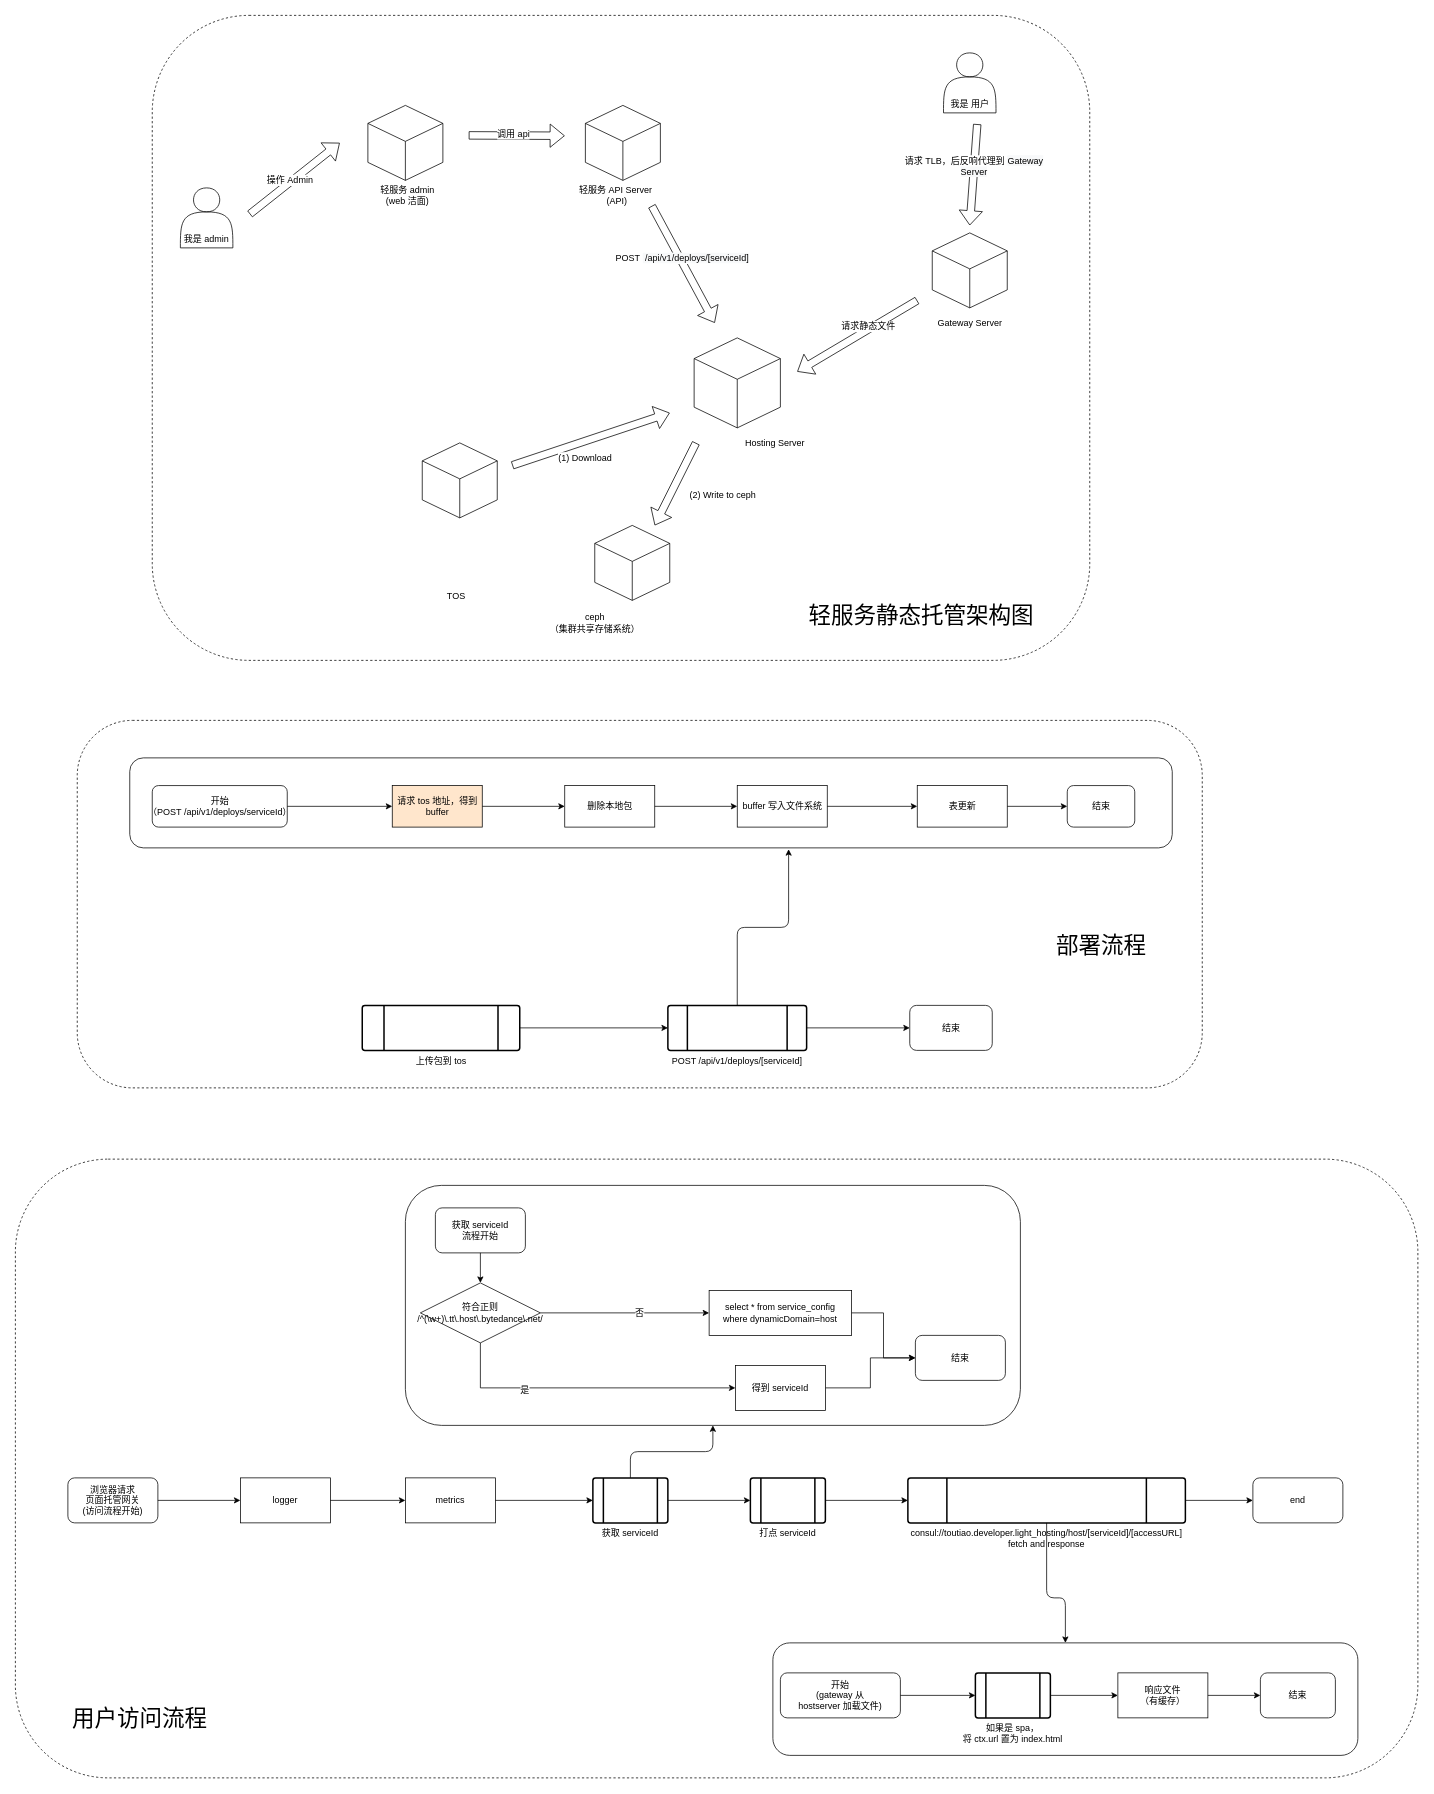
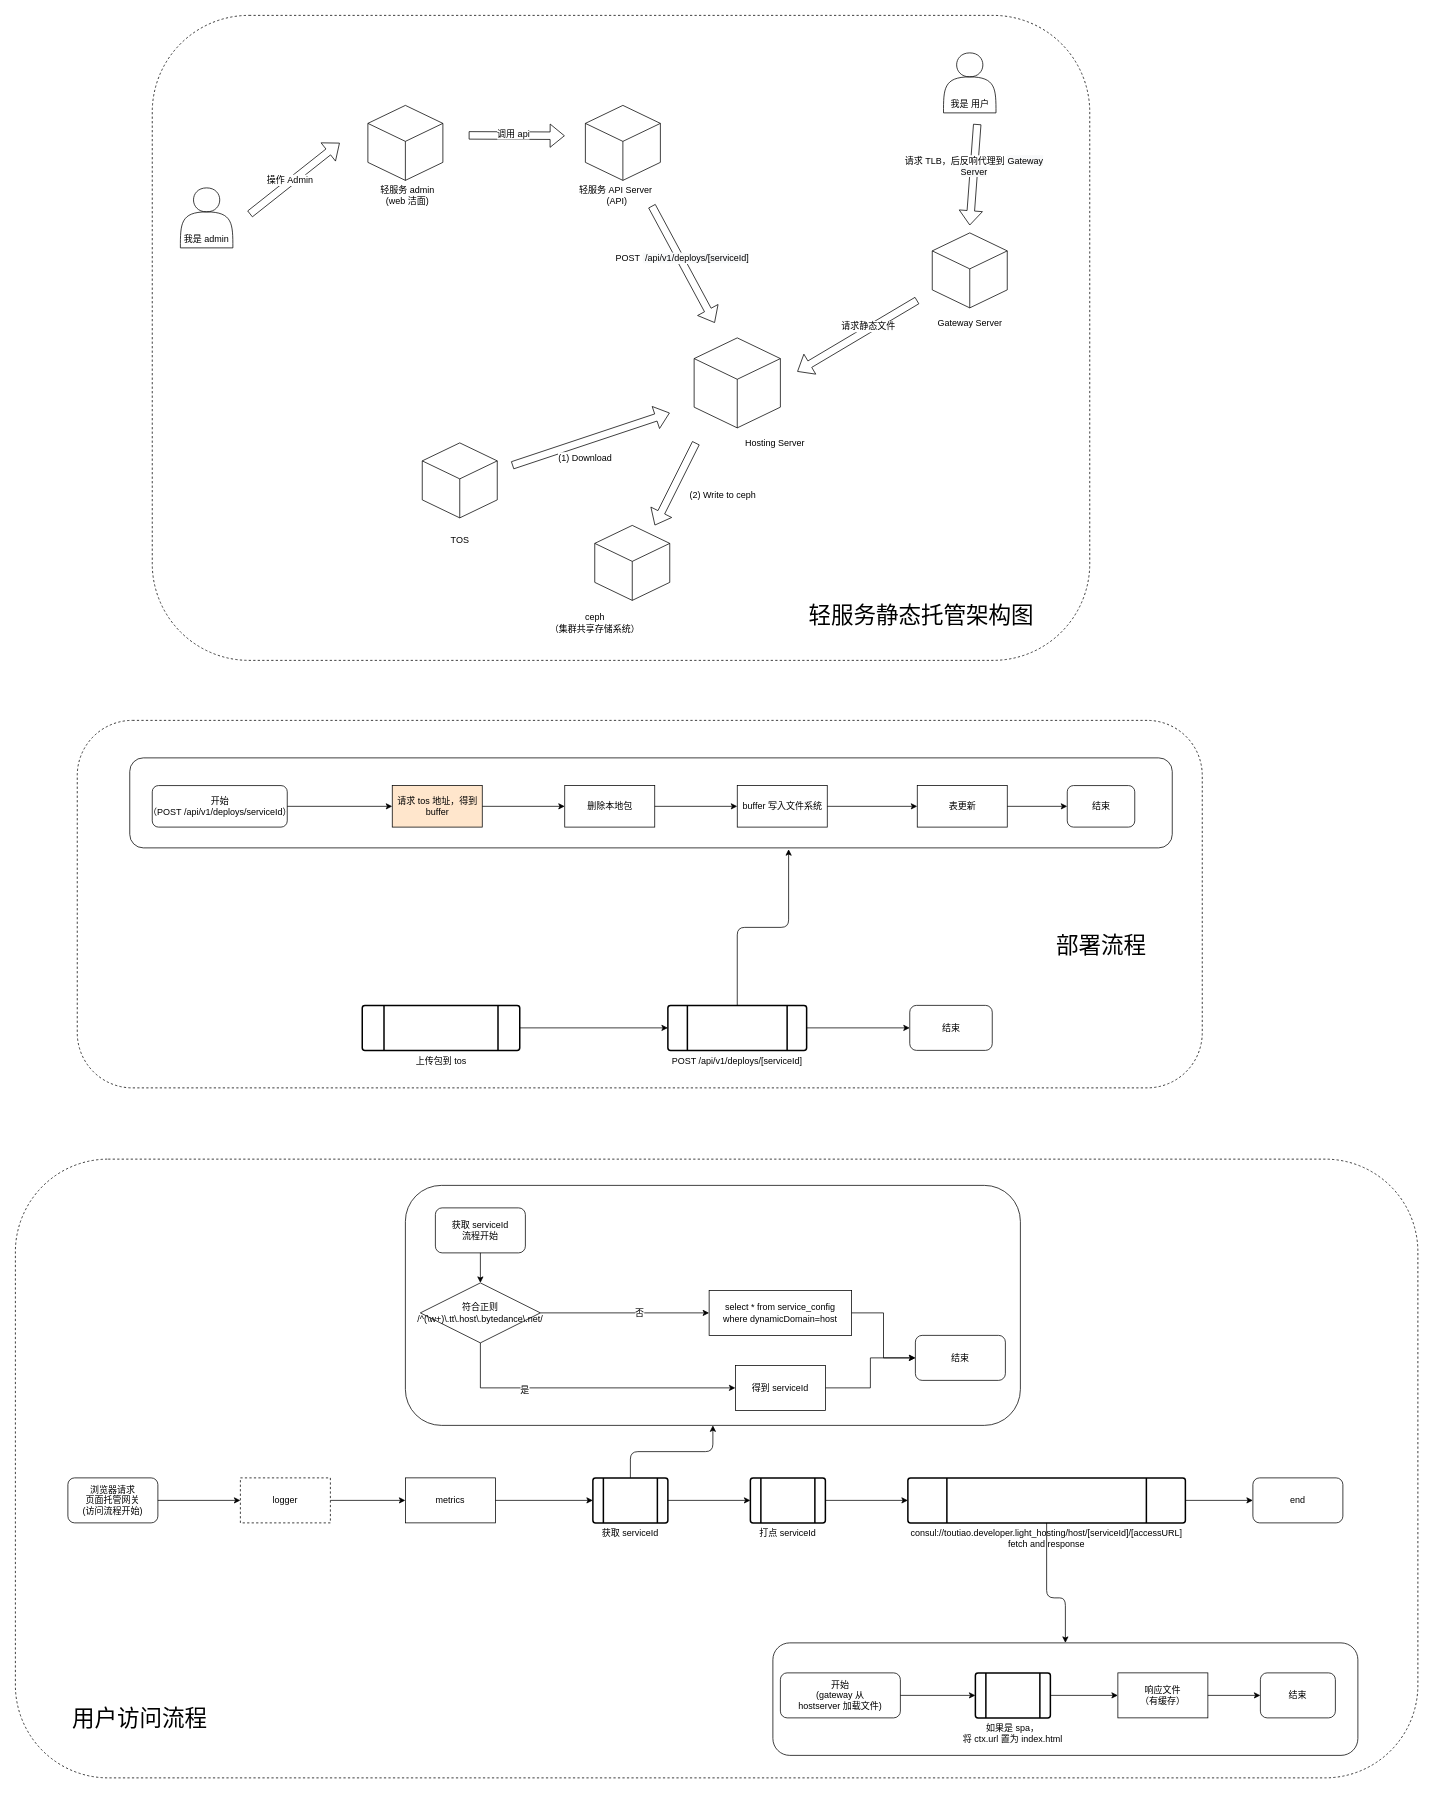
node "TOS": moved (456, 597) -> (460, 540)
node "logger": style solid -> dashed
